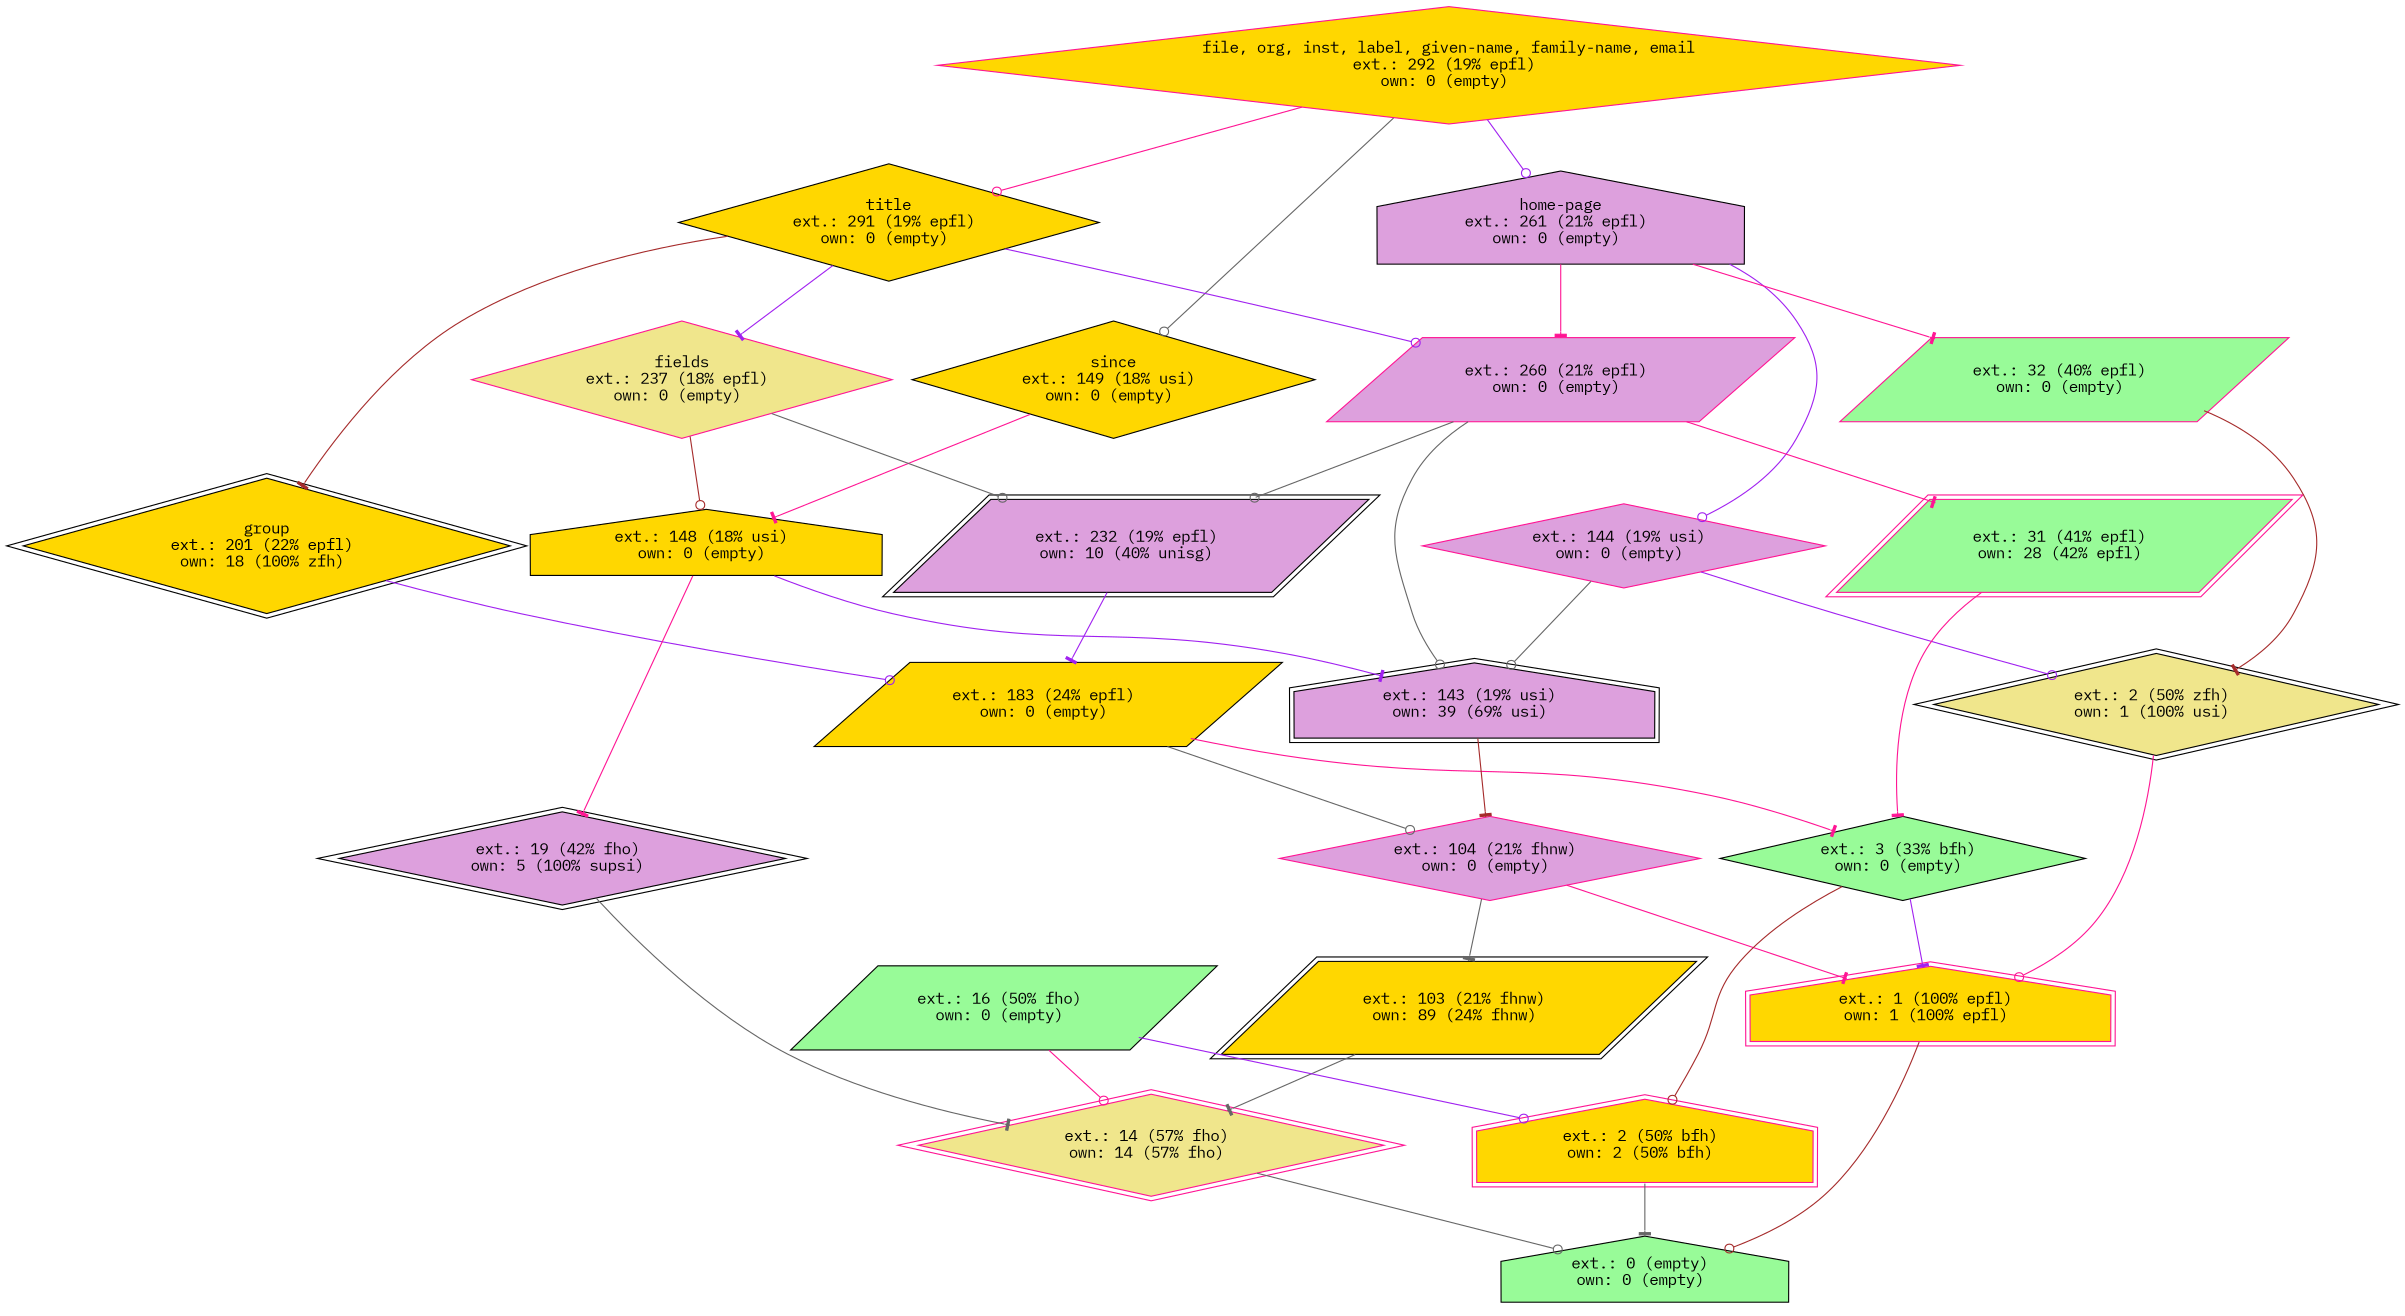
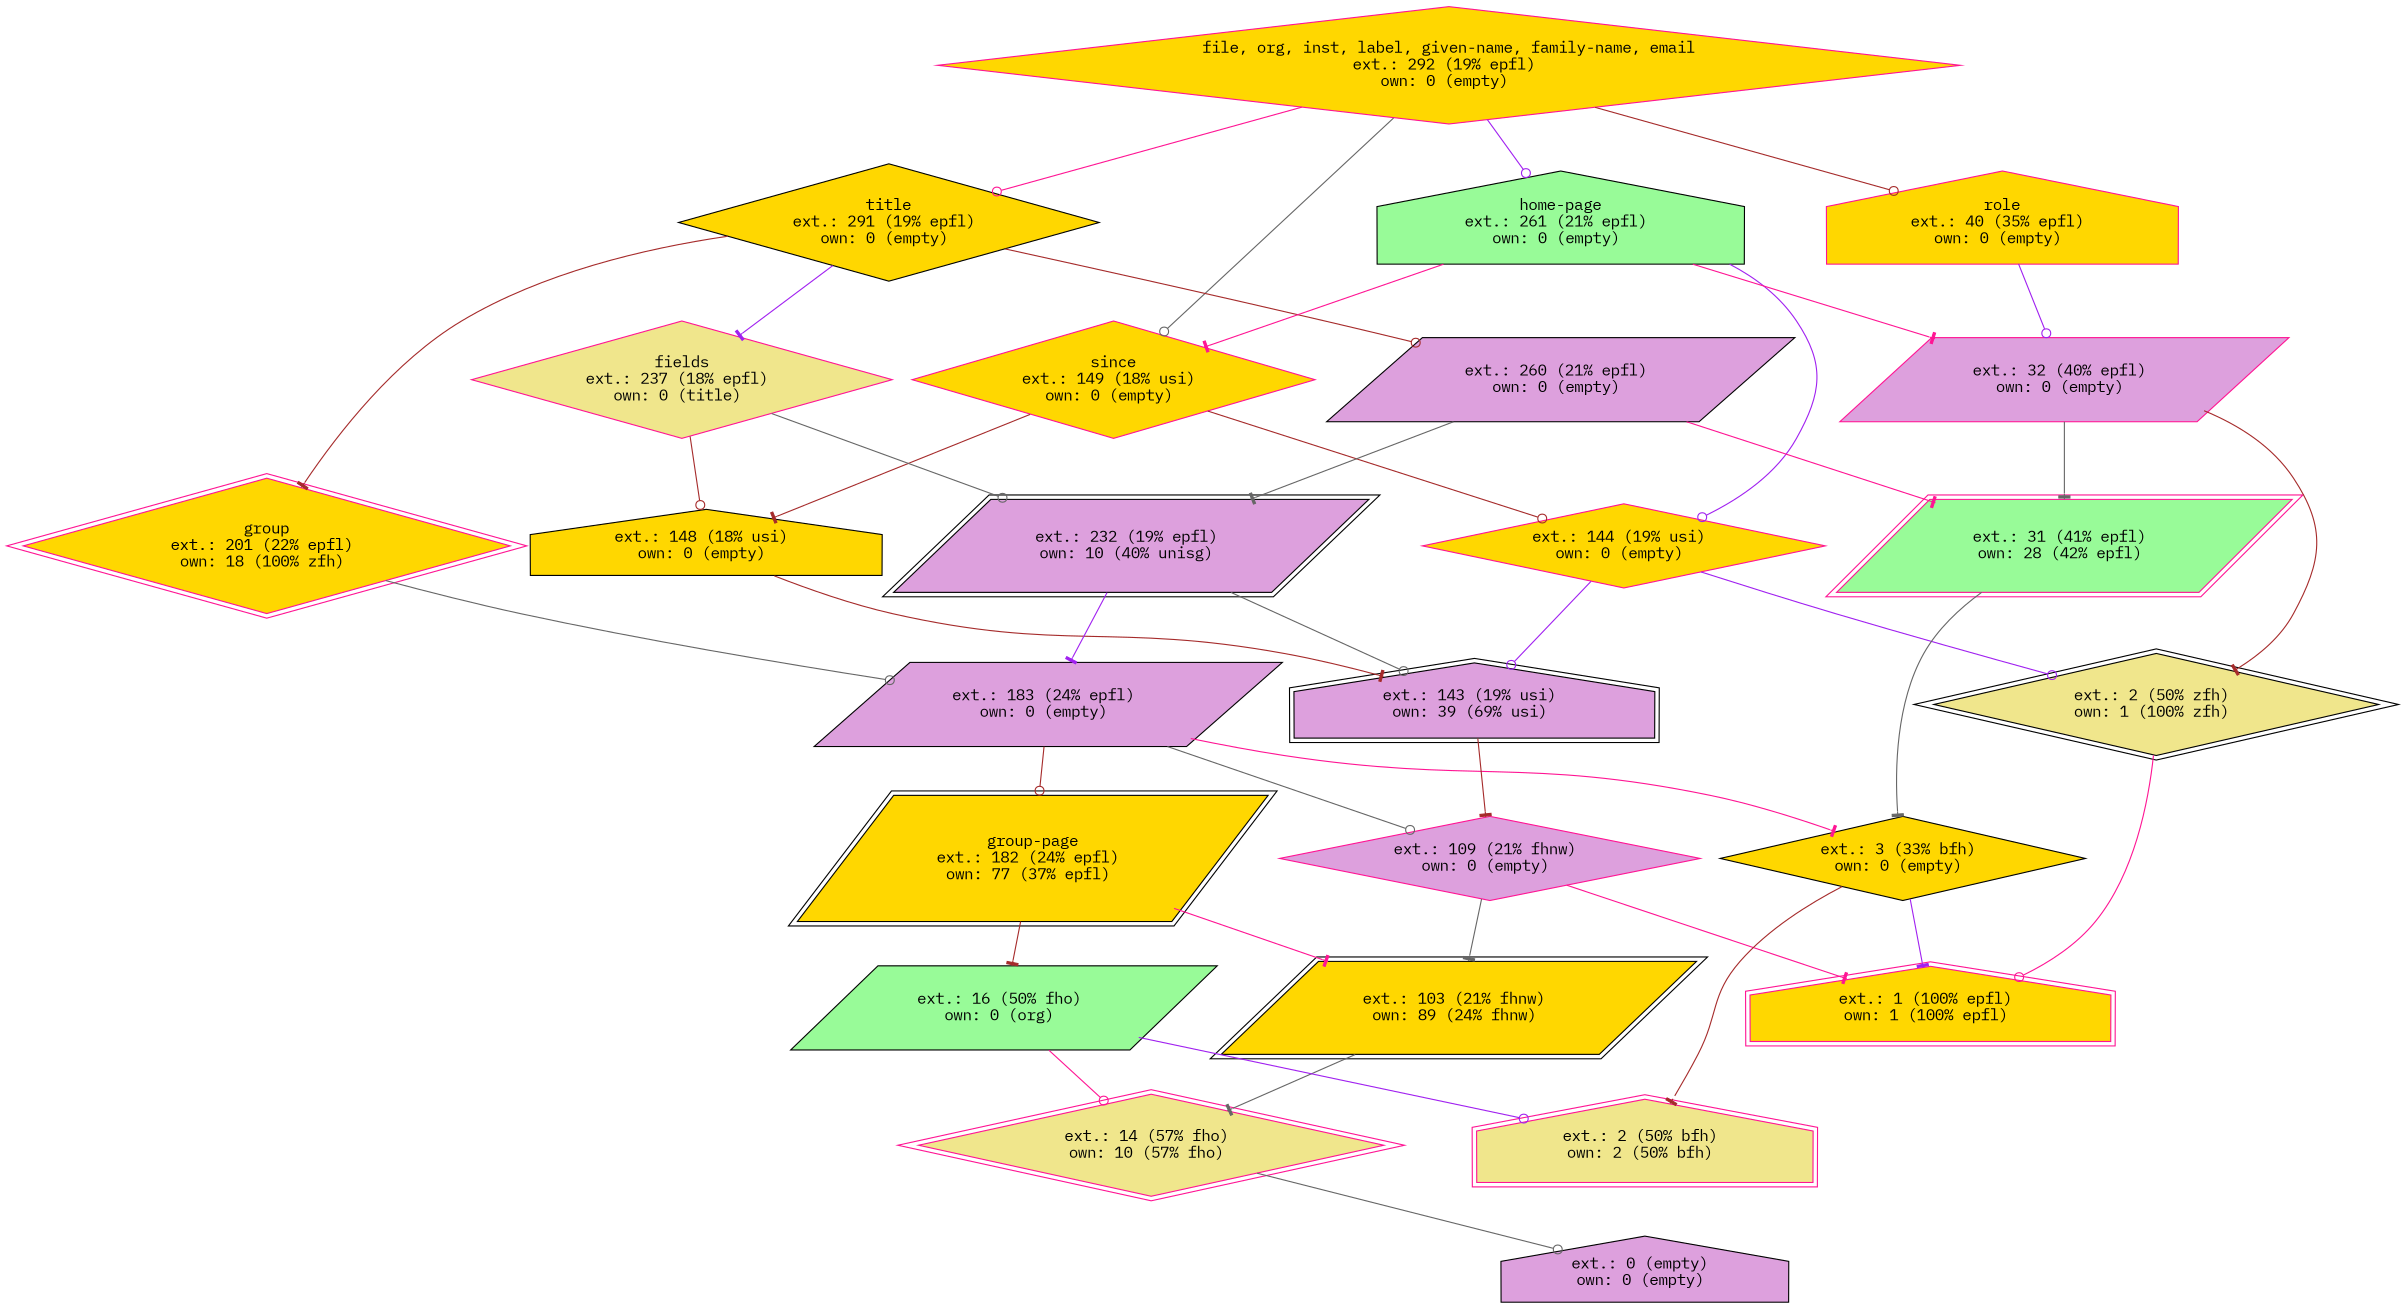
node "home-page ext.: 261 (21% epfl) own: 0 (empty)": fillcolor plum -> palegreen
node "role ext.: 40 (35% epfl) own: 0 (empty)": added
edge "title ext.: 291 (19% epfl) own: 0 (empty)" -> "ext.: 260 (21% epfl) own: 0 (empty)": color purple -> brown
edge "home-page ext.: 261 (21% epfl) own: 0 (empty)" -> "ext.: 260 (21% epfl) own: 0 (empty)": now "home-page ext.: 261 (21% epfl) own: 0 (empty)" -> "since ext.: 149 (18% usi) own: 0 (empty)"
node "fields ext.: 237 (18% epfl) own: 0 (empty)": label "fields ext.: 237 (18% epfl) own: 0 (empty)" -> "fields ext.: 237 (18% epfl) own: 0 (title)"
node "since ext.: 149 (18% usi) own: 0 (empty)": color black -> deeppink
node "ext.: 260 (21% epfl) own: 0 (empty)": color deeppink -> black
node "ext.: 32 (40% epfl) own: 0 (empty)": fillcolor palegreen -> plum
edge "ext.: 32 (40% epfl) own: 0 (empty)" -> "ext.: 31 (41% epfl) own: 28 (42% epfl)": added
edge "ext.: 260 (21% epfl) own: 0 (empty)" -> "ext.: 232 (19% epfl) own: 10 (40% unisg)": arrowhead odot -> tee
edge "since ext.: 149 (18% usi) own: 0 (empty)" -> "ext.: 144 (19% usi) own: 0 (empty)": added
edge "since ext.: 149 (18% usi) own: 0 (empty)" -> "ext.: 148 (18% usi) own: 0 (empty)": color deeppink -> brown
edge "ext.: 260 (21% epfl) own: 0 (empty)" -> "ext.: 143 (19% usi) own: 39 (69% usi)": now "ext.: 232 (19% epfl) own: 10 (40% unisg)" -> "ext.: 143 (19% usi) own: 39 (69% usi)"
node "group ext.: 201 (22% epfl) own: 18 (100% zfh)": color black -> deeppink
node "ext.: 144 (19% usi) own: 0 (empty)": fillcolor plum -> gold
edge "ext.: 144 (19% usi) own: 0 (empty)" -> "ext.: 143 (19% usi) own: 39 (69% usi)": color gray40 -> purple
edge "ext.: 148 (18% usi) own: 0 (empty)" -> "ext.: 143 (19% usi) own: 39 (69% usi)": color purple -> brown
edge "group ext.: 201 (22% epfl) own: 18 (100% zfh)" -> "ext.: 183 (24% epfl) own: 0 (empty)": color purple -> gray40
edge "ext.: 31 (41% epfl) own: 28 (42% epfl)" -> "ext.: 3 (33% bfh) own: 0 (empty)": color deeppink -> gray40
node "ext.: 183 (24% epfl) own: 0 (empty)": fillcolor gold -> plum
node "ext.: 2 (50% zfh) own: 1 (100% usi)": label "ext.: 2 (50% zfh) own: 1 (100% usi)" -> "ext.: 2 (50% zfh) own: 1 (100% zfh)"
node "ext.: 19 (42% fho) own: 5 (100% supsi)": removed
node "group-page ext.: 182 (24% epfl) own: 77 (37% epfl)": added
node "ext.: 104 (21% fhnw) own: 0 (empty)": label "ext.: 104 (21% fhnw) own: 0 (empty)" -> "ext.: 109 (21% fhnw) own: 0 (empty)"
node "ext.: 3 (33% bfh) own: 0 (empty)": fillcolor palegreen -> gold
edge "ext.: 3 (33% bfh) own: 0 (empty)" -> "ext.: 2 (50% bfh) own: 2 (50% bfh)": arrowhead odot -> tee
node "ext.: 16 (50% fho) own: 0 (empty)": label "ext.: 16 (50% fho) own: 0 (empty)" -> "ext.: 16 (50% fho) own: 0 (org)"
node "ext.: 14 (57% fho) own: 14 (57% fho)": label "ext.: 14 (57% fho) own: 14 (57% fho)" -> "ext.: 14 (57% fho) own: 10 (57% fho)"
node "ext.: 2 (50% bfh) own: 2 (50% bfh)": fillcolor gold -> khaki
edge "ext.: 1 (100% epfl) own: 1 (100% epfl)" -> "ext.: 0 (empty) own: 0 (empty)": removed
edge "ext.: 2 (50% bfh) own: 2 (50% bfh)" -> "ext.: 0 (empty) own: 0 (empty)": removed
node "ext.: 0 (empty) own: 0 (empty)": fillcolor palegreen -> plum
